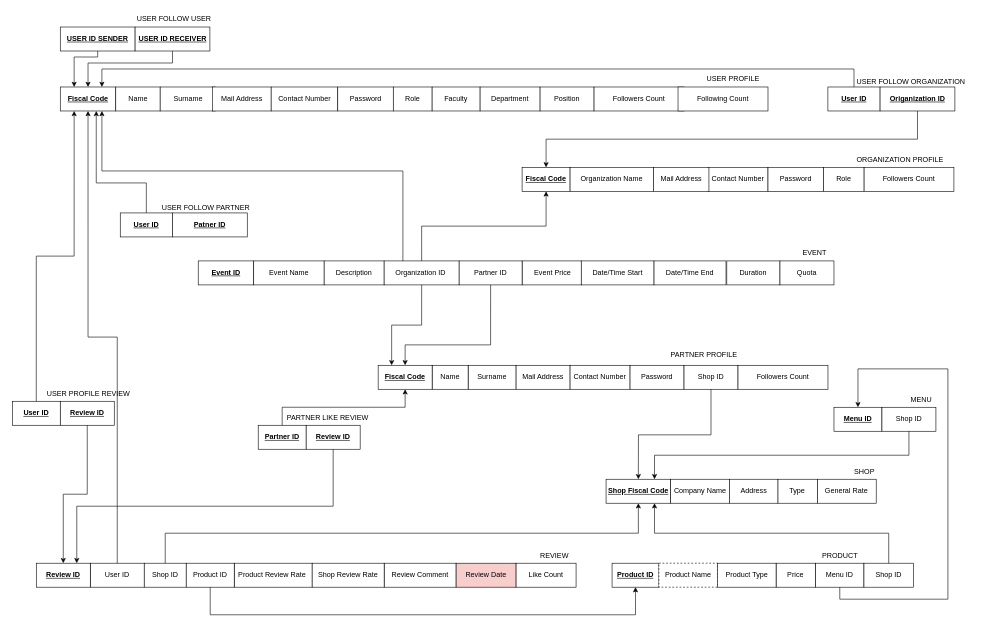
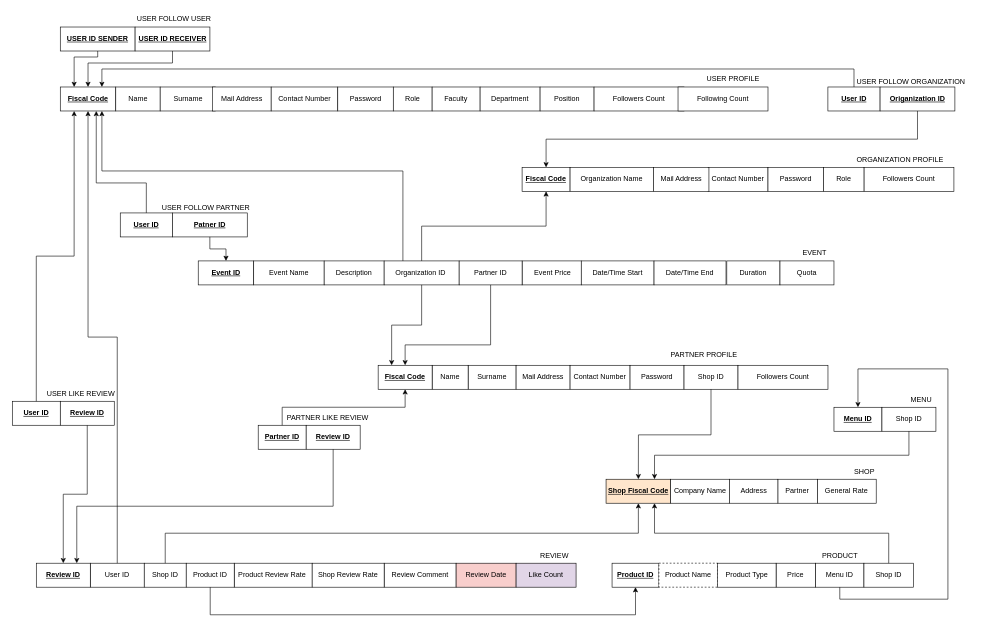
edge "Patner ID" -> "Event ID": added
node "USER PROFILE REVIEW": label "USER PROFILE REVIEW" -> "USER LIKE REVIEW"
node "Shop Fiscal Code": fillcolor #ffffff -> #ffe6cc
node "Type": label "Type" -> "Partner"
node "Like Count": fillcolor #ffffff -> #e1d5e7
